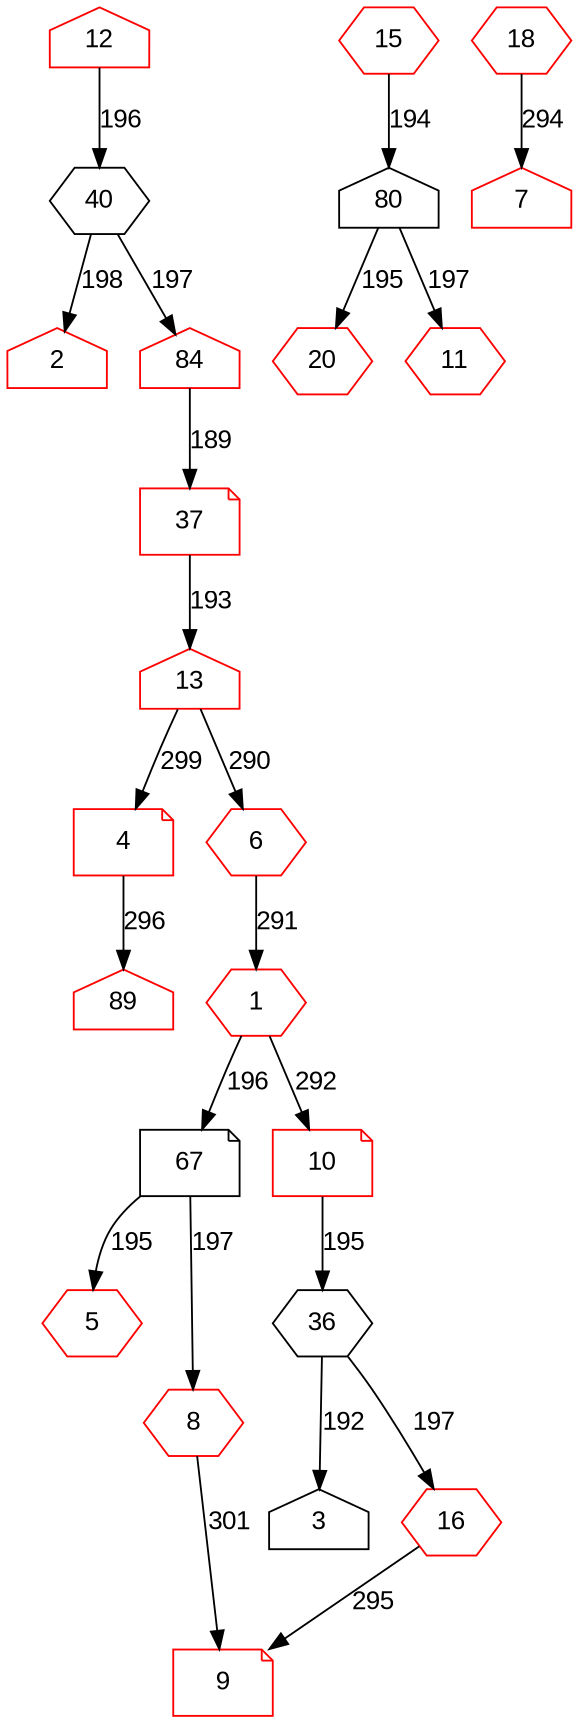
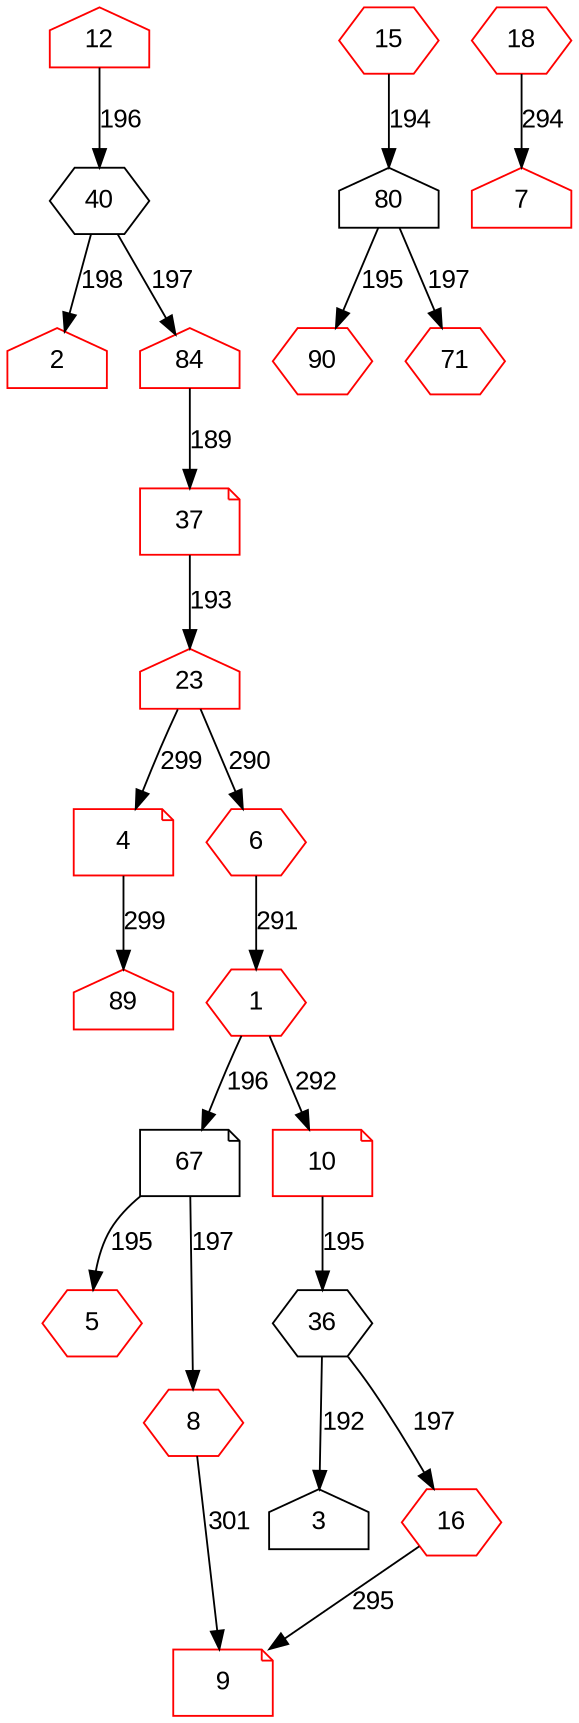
node "20": label "20" -> "90"
node "11": label "11" -> "71"
node "13": label "13" -> "23"
edge "4" -> "89": label "296" -> "299"
